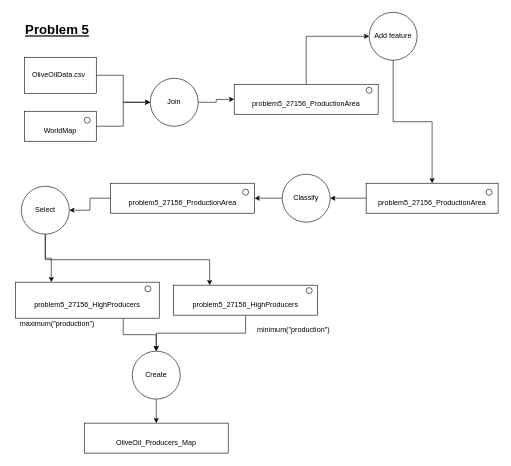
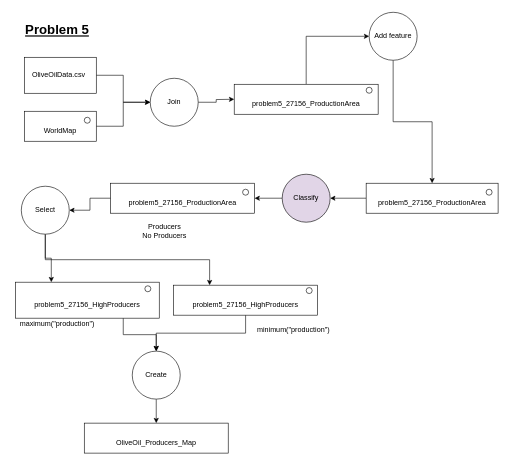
node "Classify": fillcolor #ffffff -> #e1d5e7
node "Producers No Producers": added
